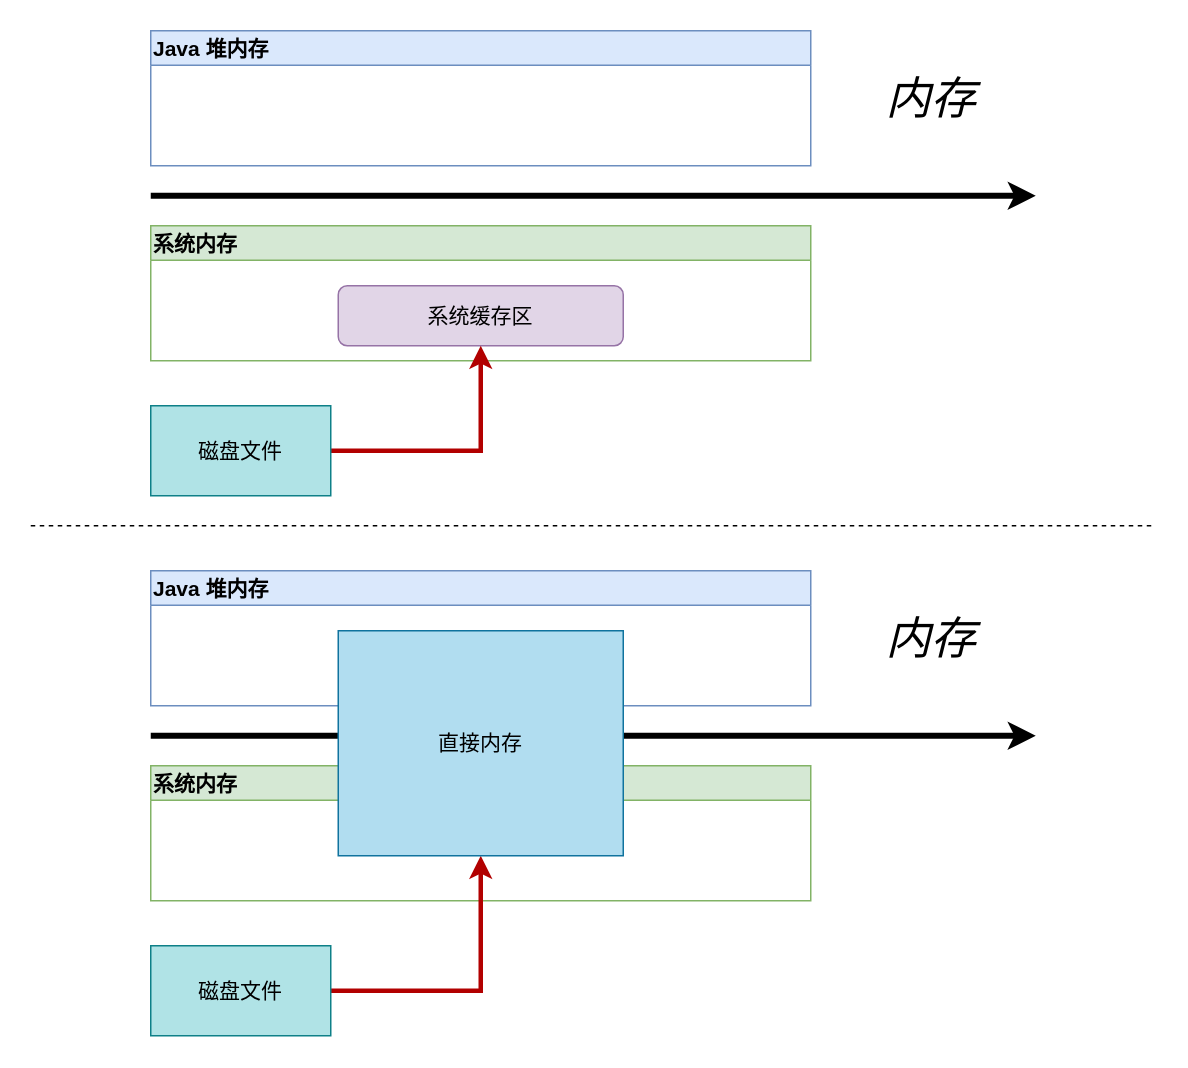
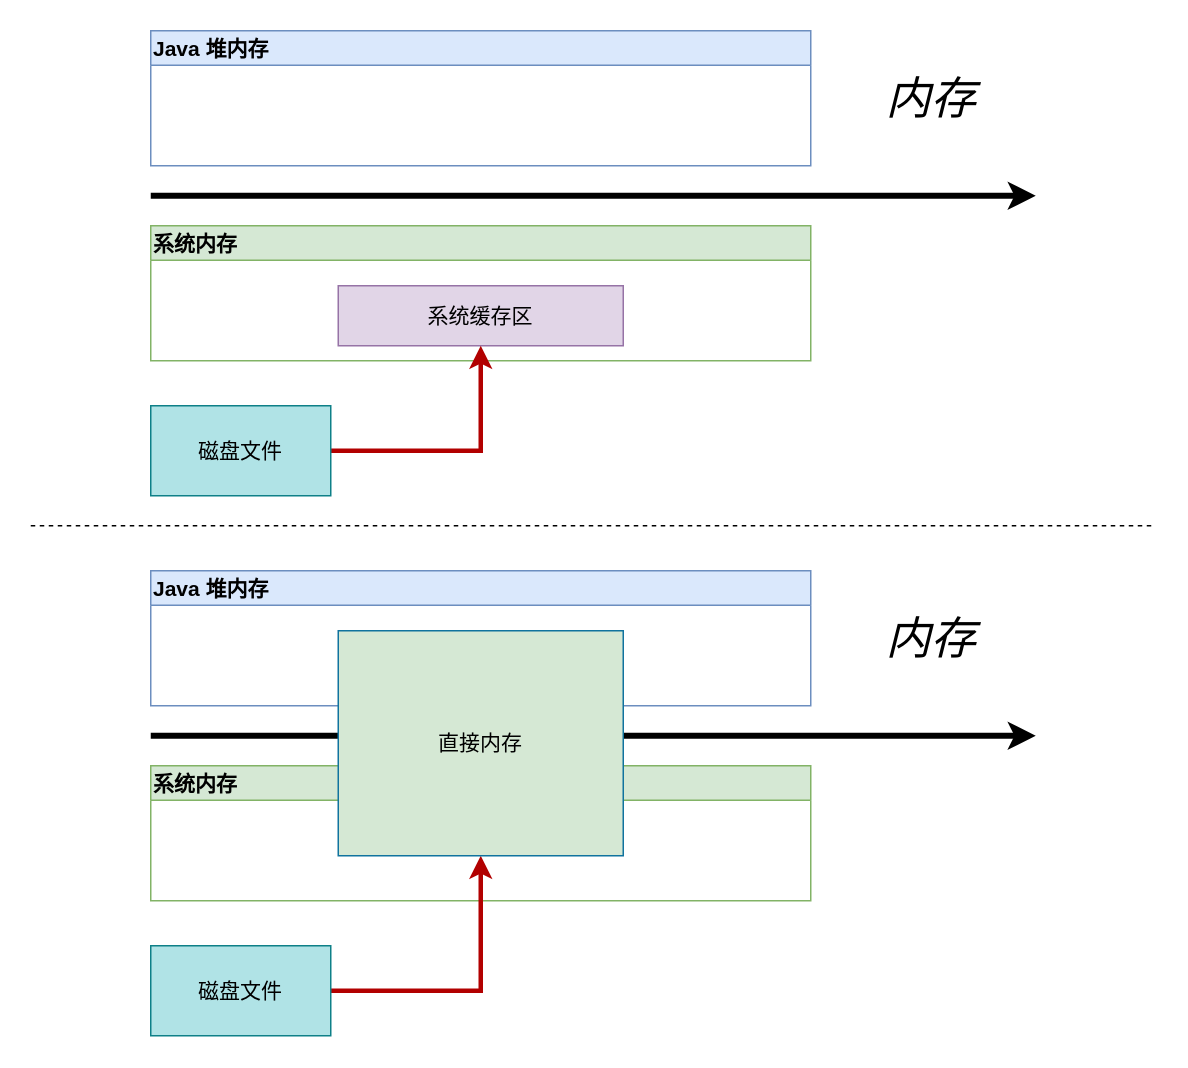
node "系统缓存区": shape rounded rectangle -> rectangle
node "直接内存": fillcolor #b1ddf0 -> #d5e8d4
